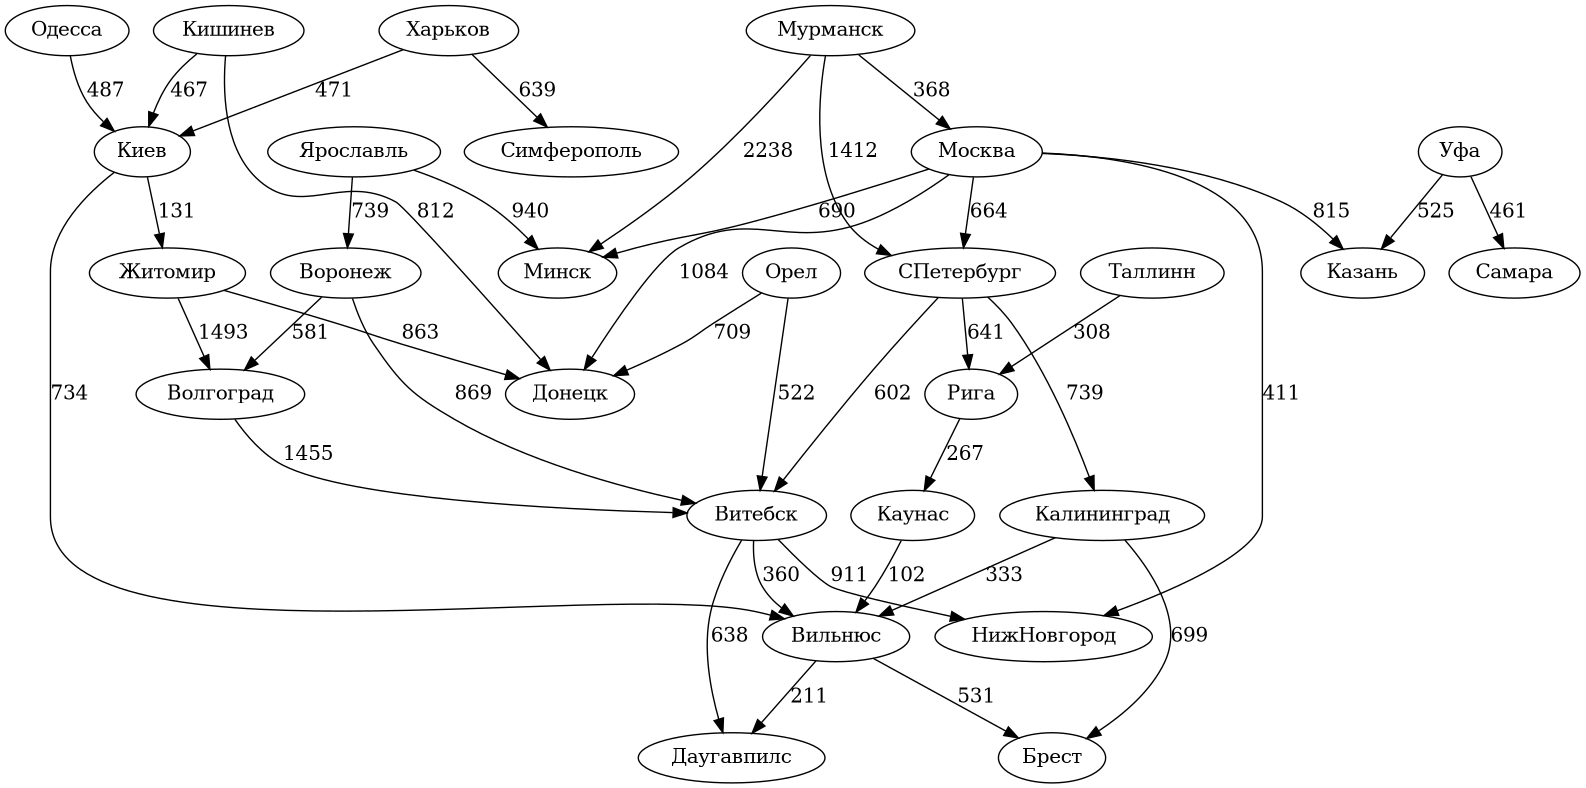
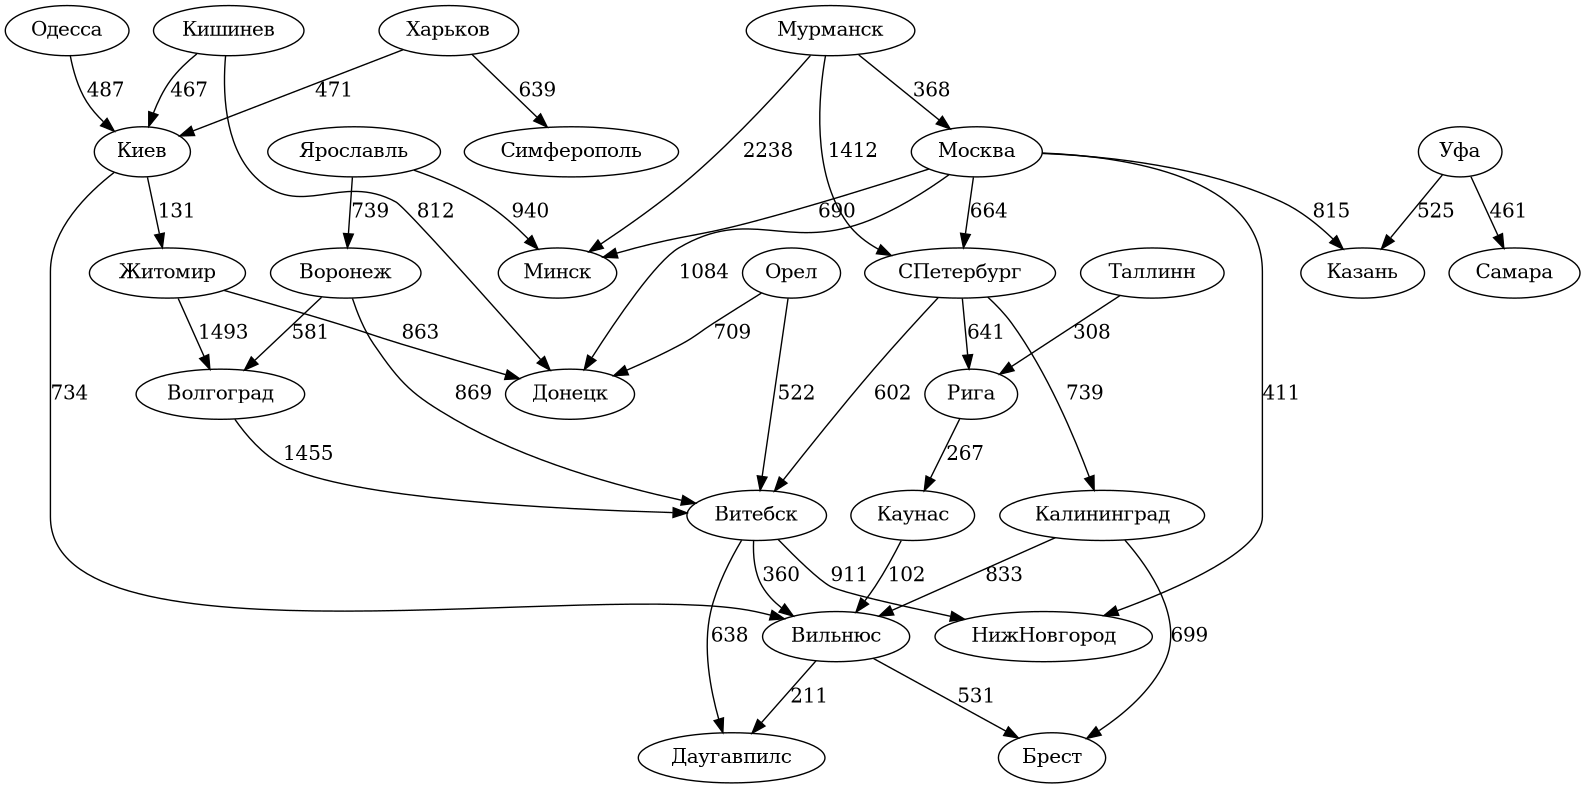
edge "Калининград" -> "Вильнюс": label "333" -> "833"
